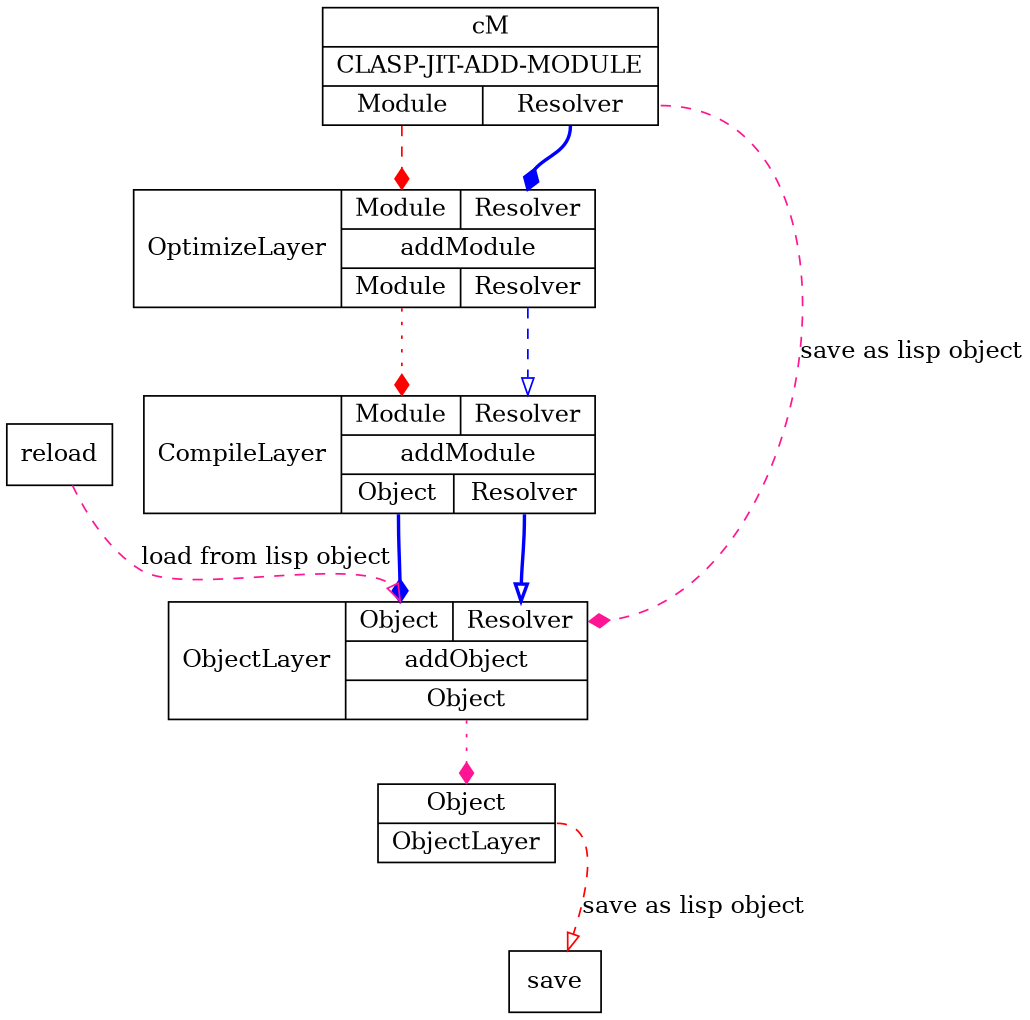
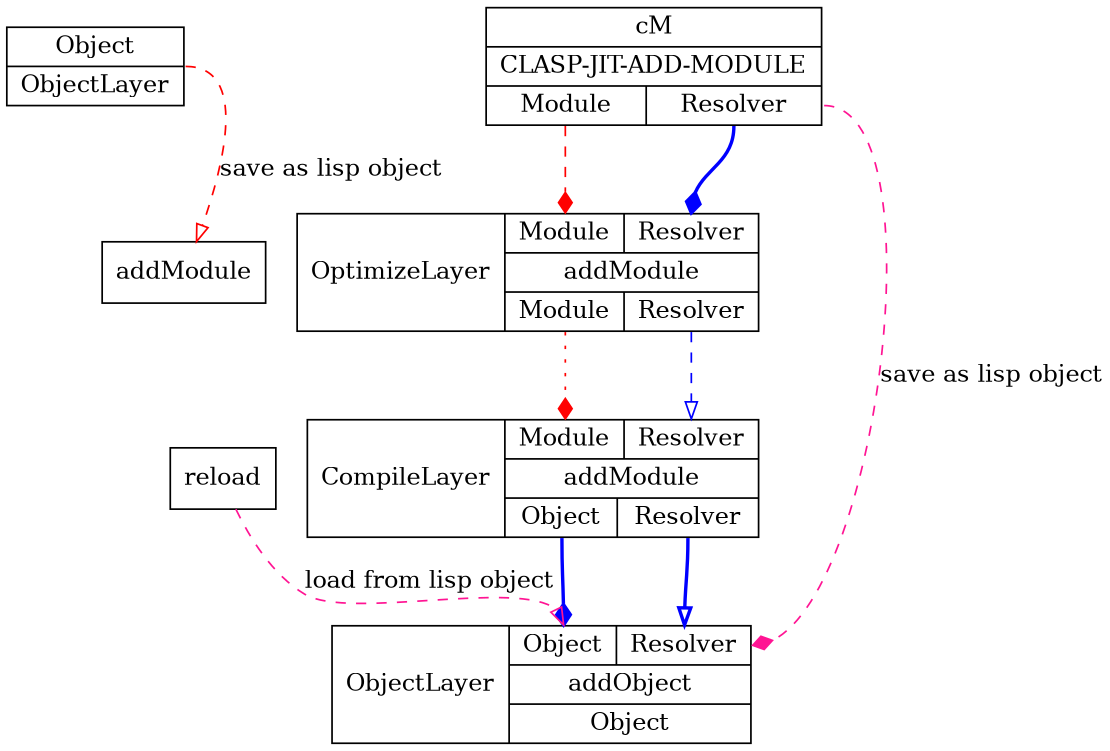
edge "ObjectLayer" -> "Object": removed
node "save": label "save" -> "addModule"
